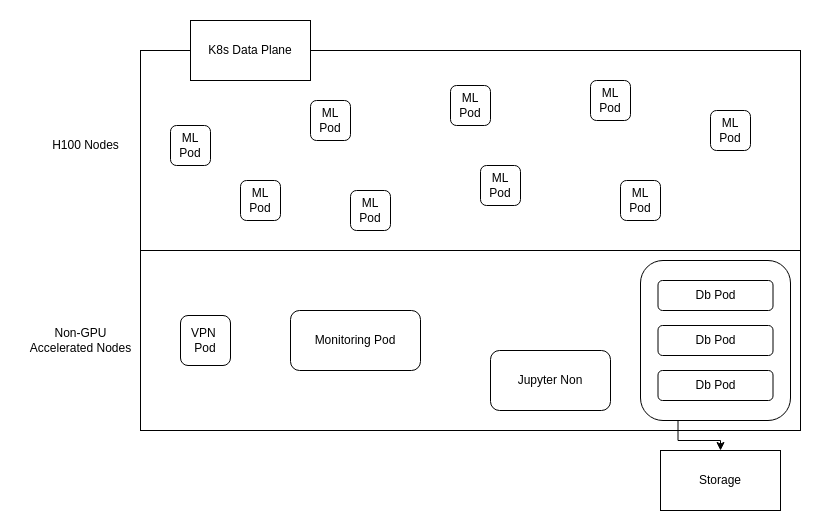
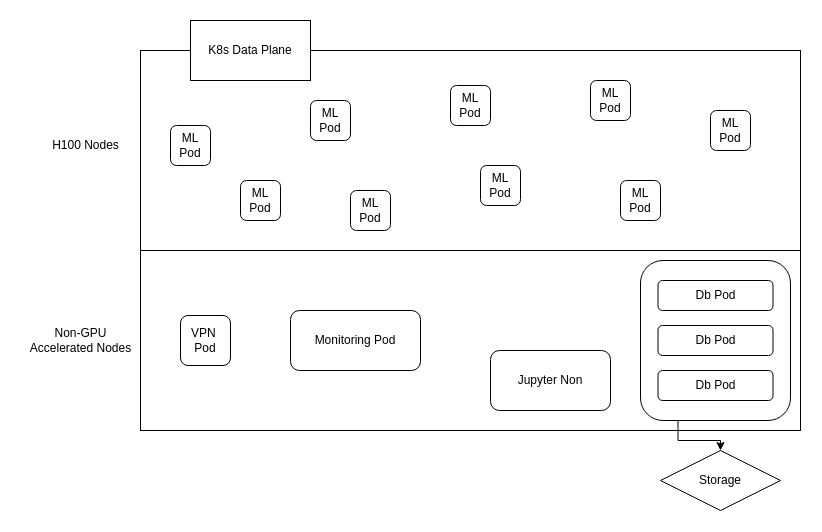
node "Storage": shape rectangle -> diamond
